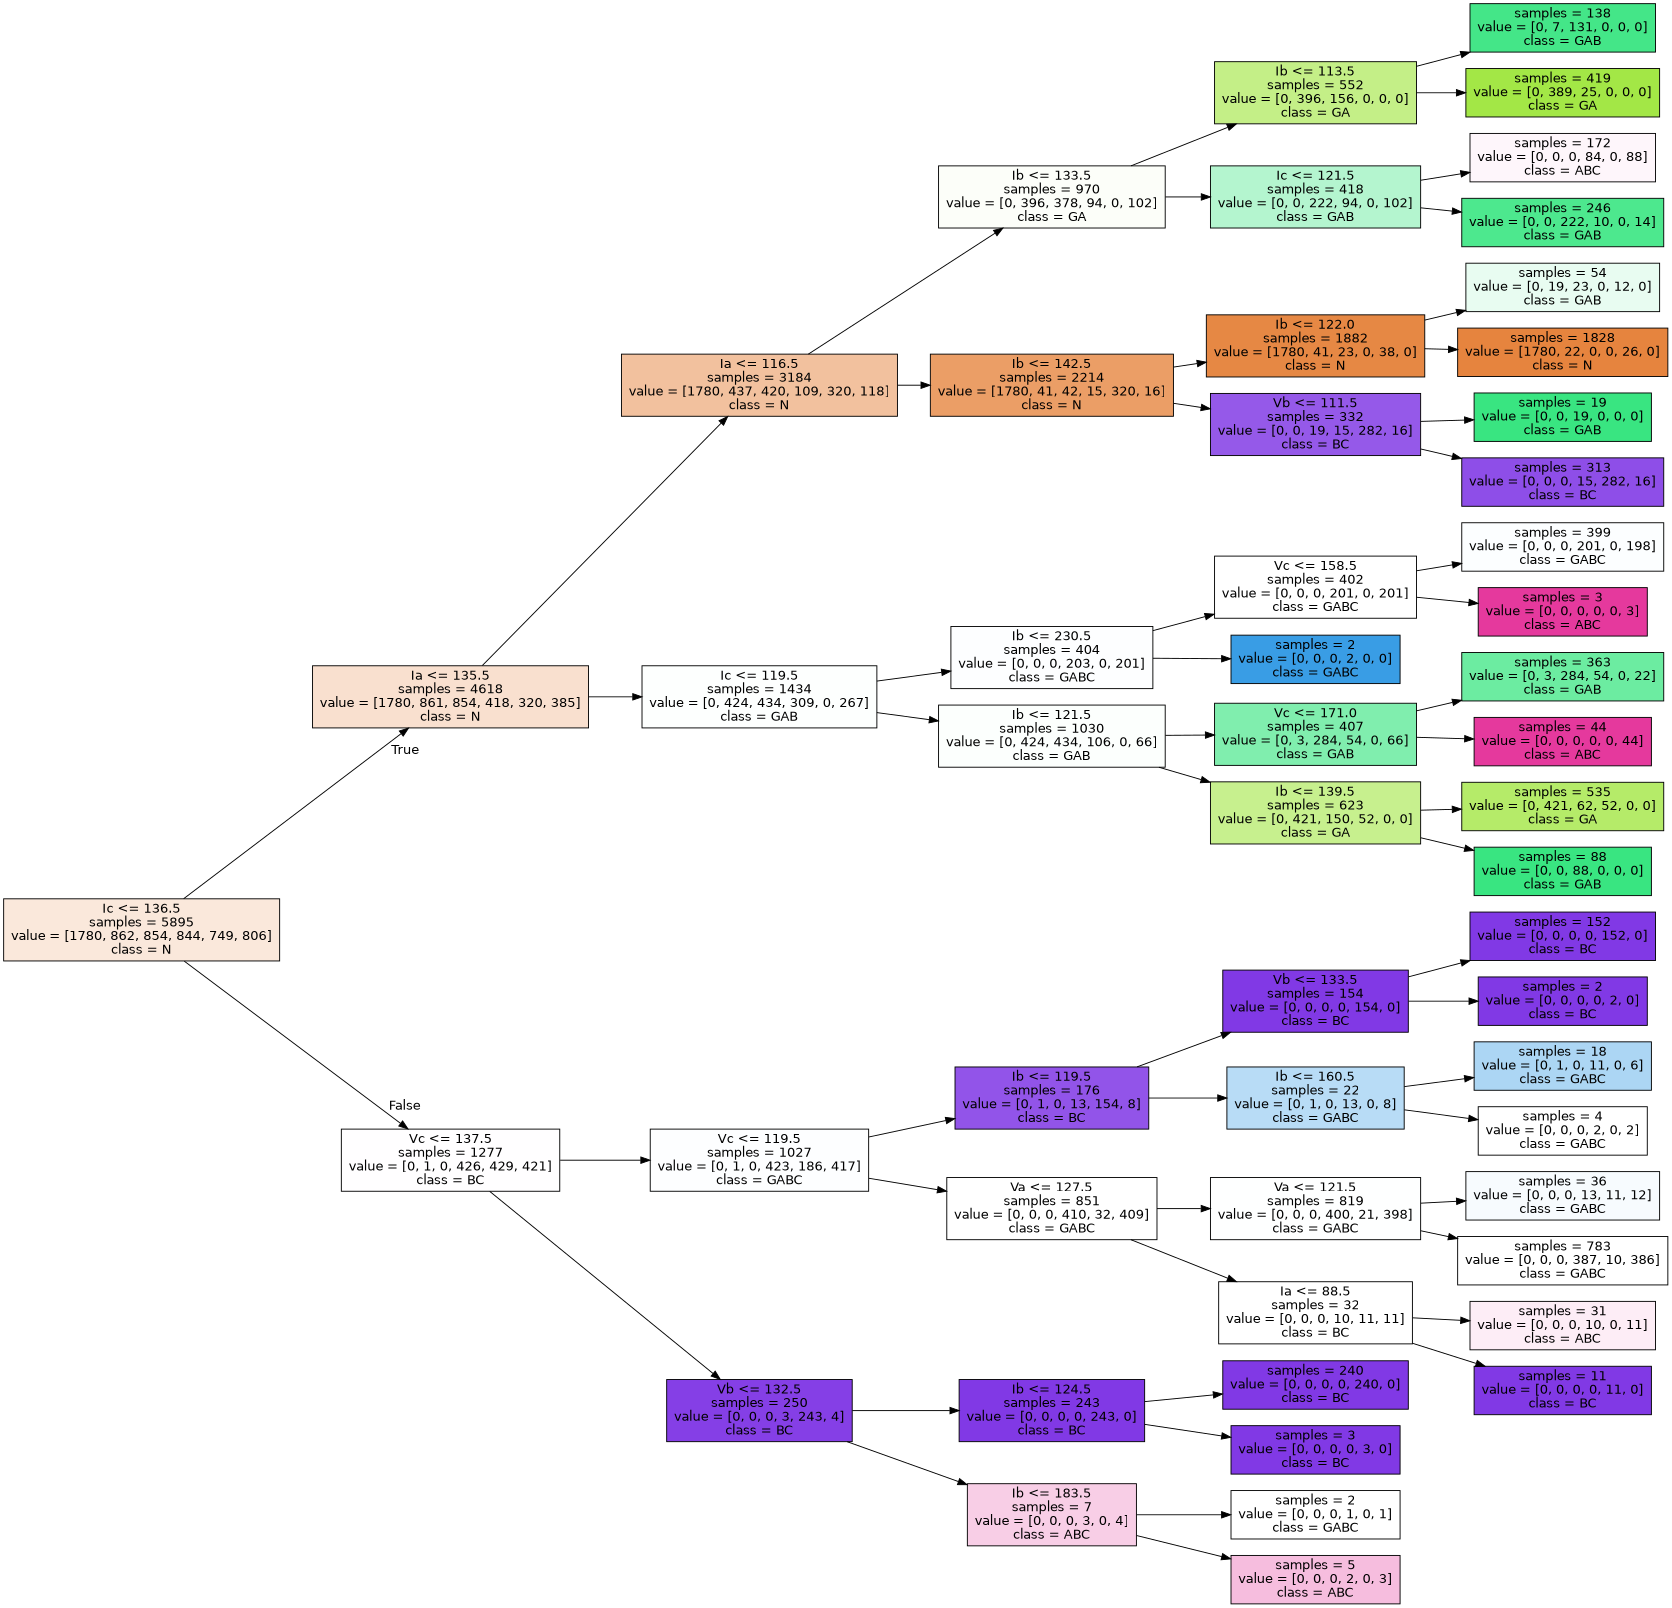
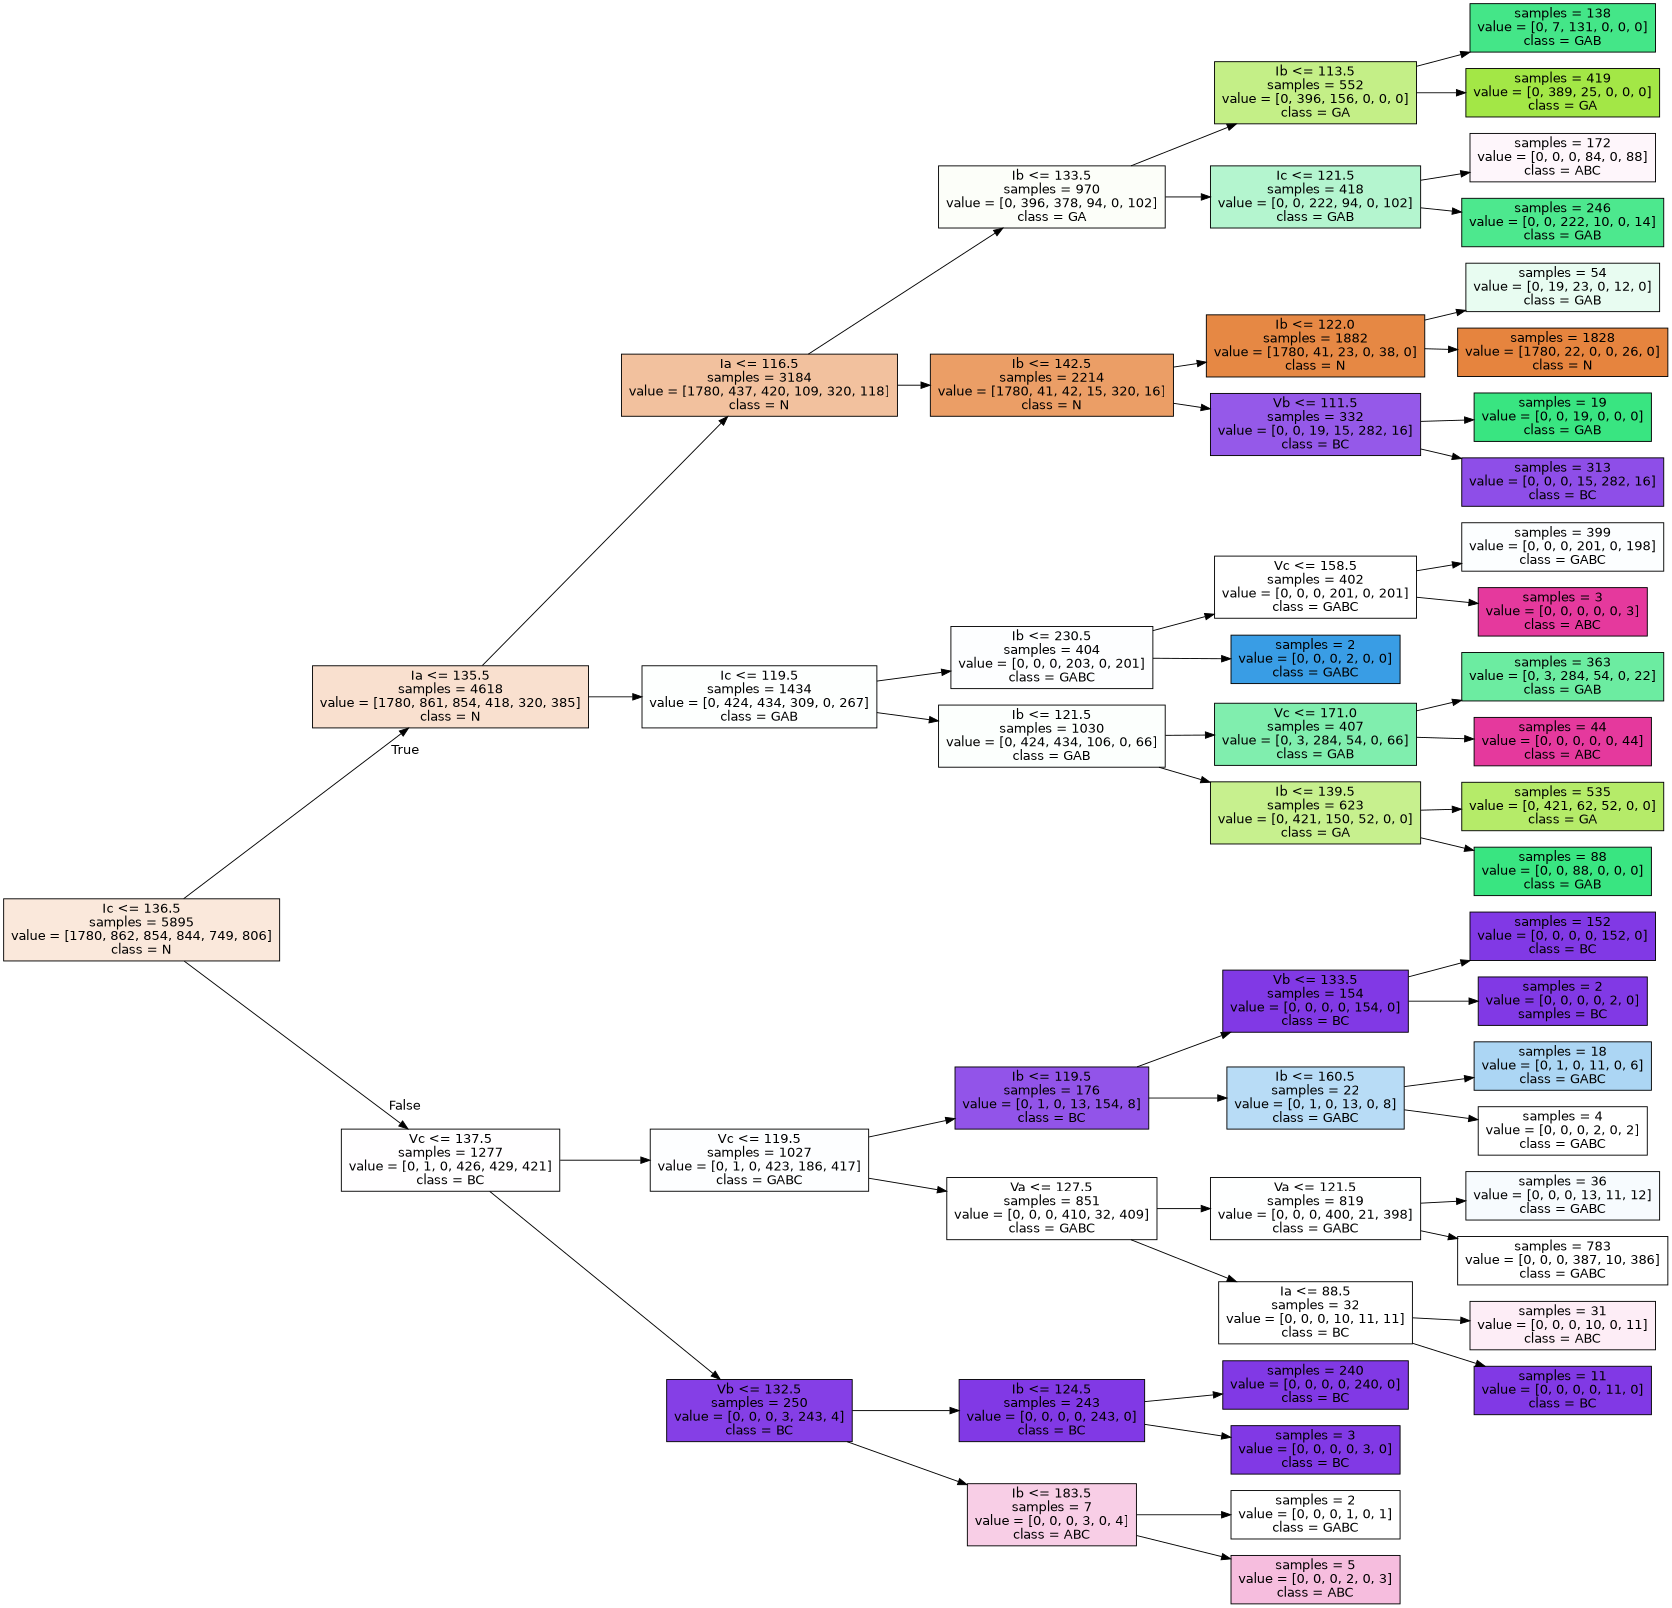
node "samples = 2 value = [0, 0, 0, 0, 2, 0] class = BC": label "samples = 2 value = [0, 0, 0, 0, 2, 0] class = BC" -> "samples = 2 value = [0, 0, 0, 0, 2, 0] samples = BC"
